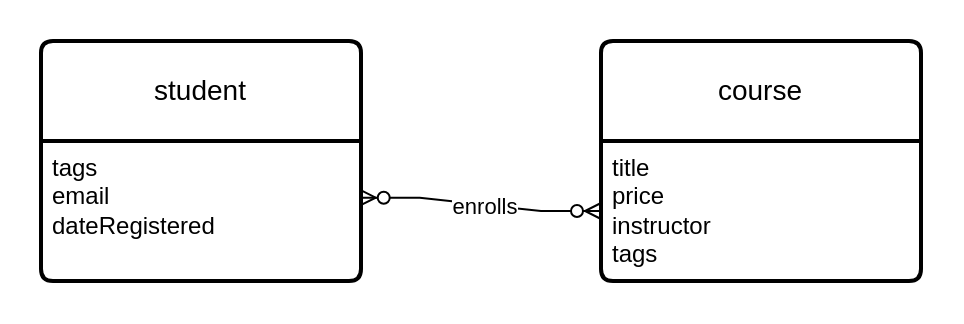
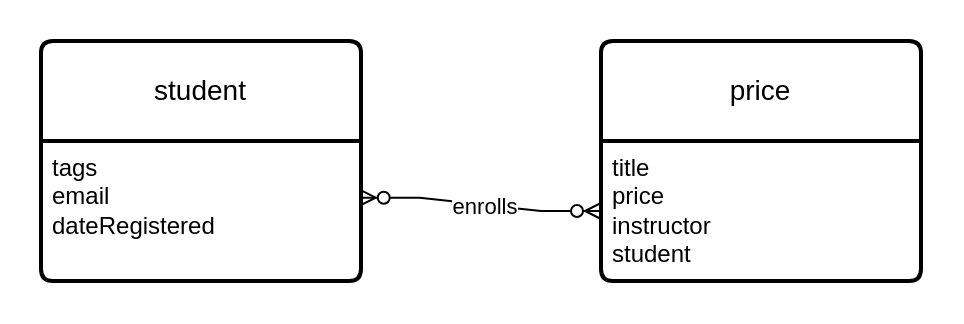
node "course": label "course" -> "price"
node "title price instructor tags": label "title price instructor tags" -> "title price instructor student"
